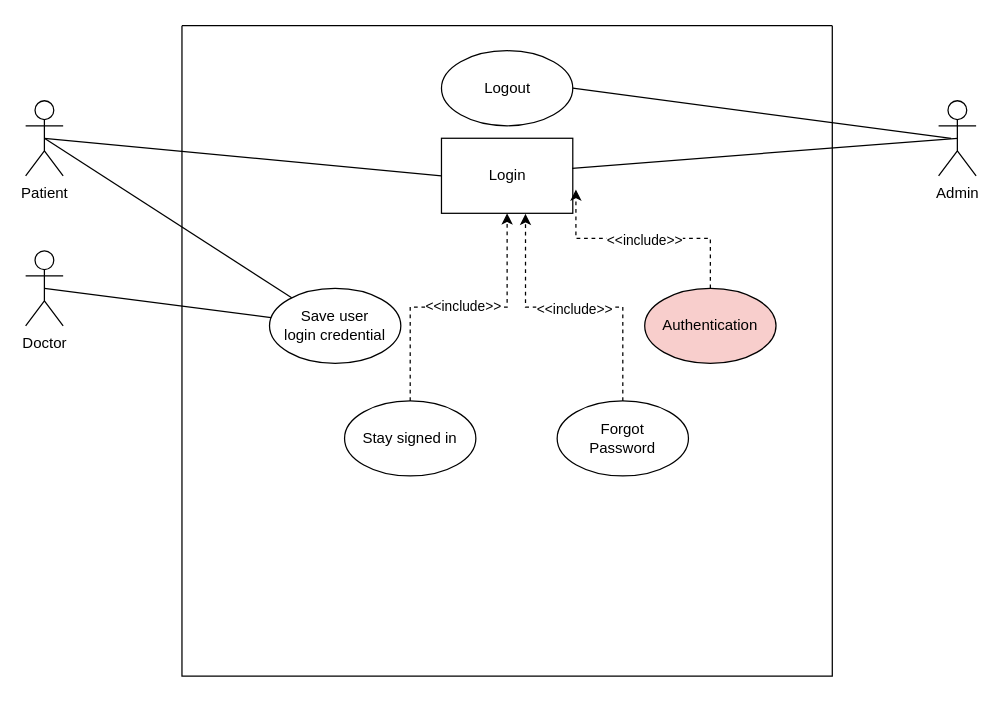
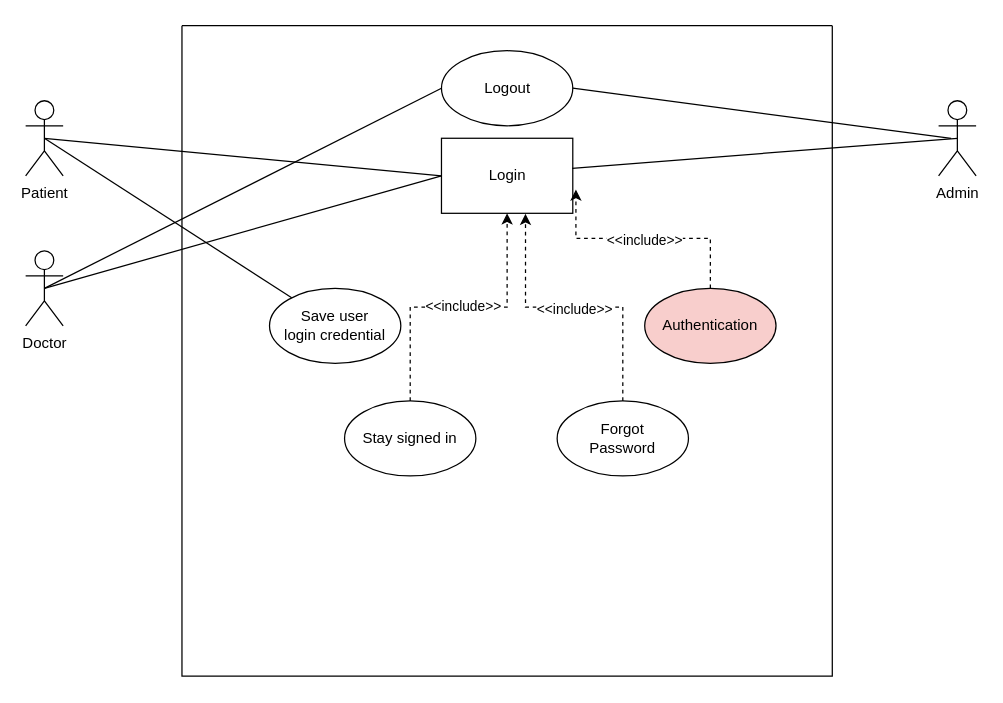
edge "Logout" -- "Doctor": added
edge "Doctor" -- "Save user login credential": now "Doctor" -- "Login"
